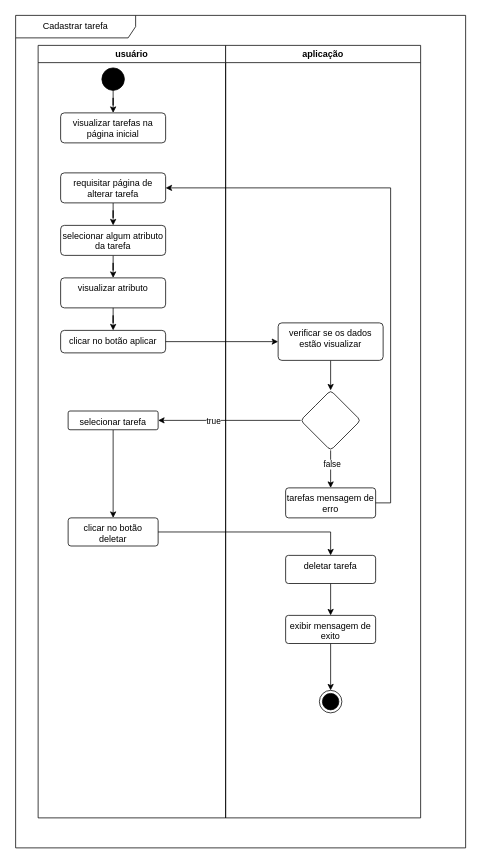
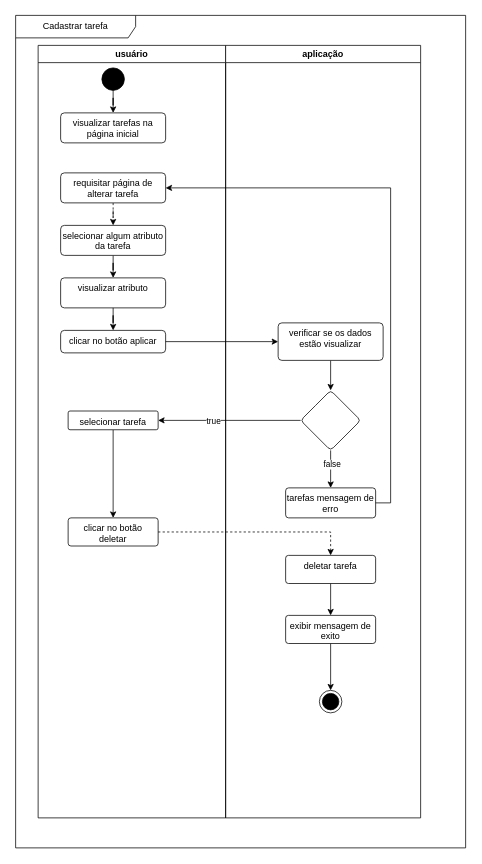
edge "requisitar página de alterar tarefa" -> "selecionar algum atributo da tarefa": style solid -> dashed
edge "clicar no botão deletar" -> "deletar tarefa": style solid -> dashed
